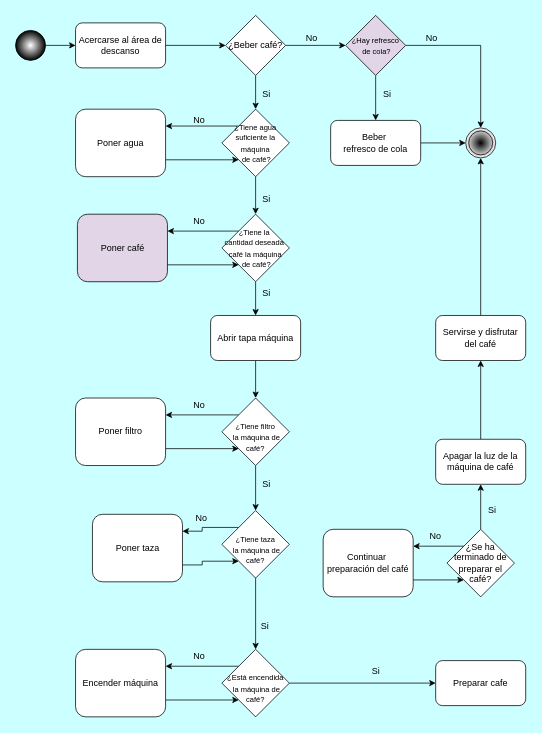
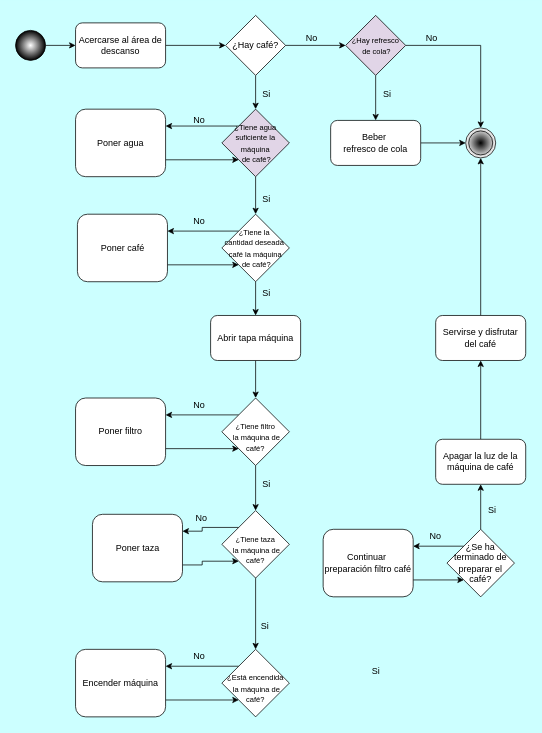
node "¿Beber café?": label "¿Beber café?" -> "¿Hay café?"
node "¿Tiene agua suficiente la máquina de café?": fillcolor #ffffff -> #e1d5e7
node "Poner café": fillcolor #e1d5e7 -> #ffffff
node "Continuar preparación del café": label "Continuar preparación del café" -> "Continuar preparación filtro café"
edge "¿Está encendida la máquina de café?" -> "Preparar cafe": removed
node "Preparar cafe": removed
